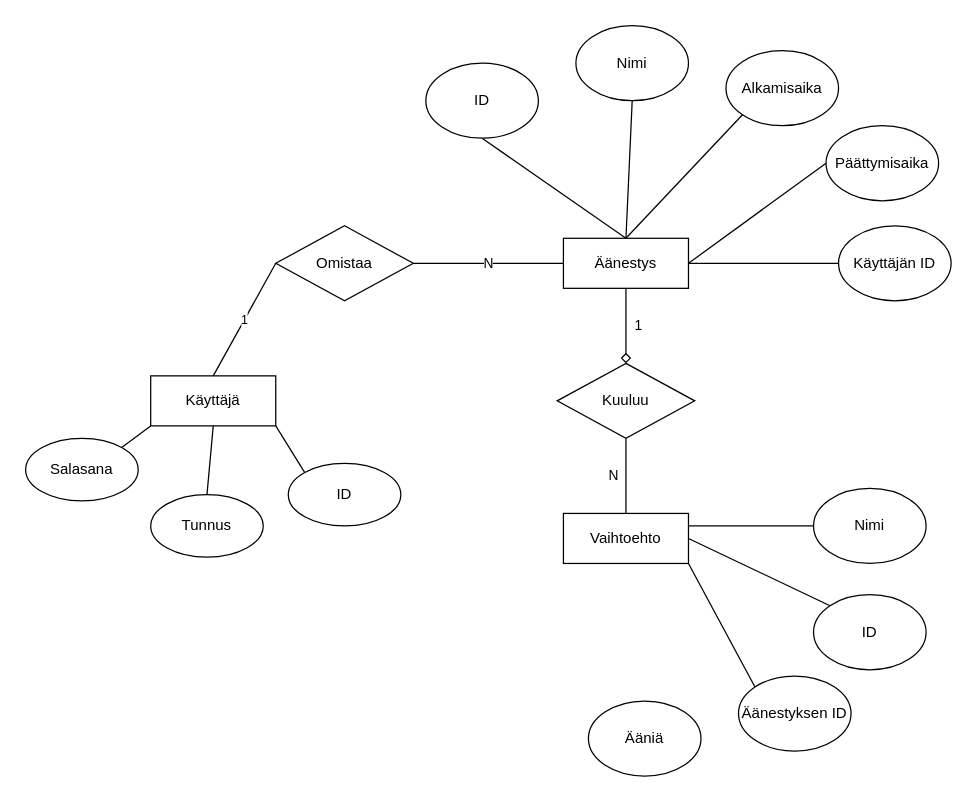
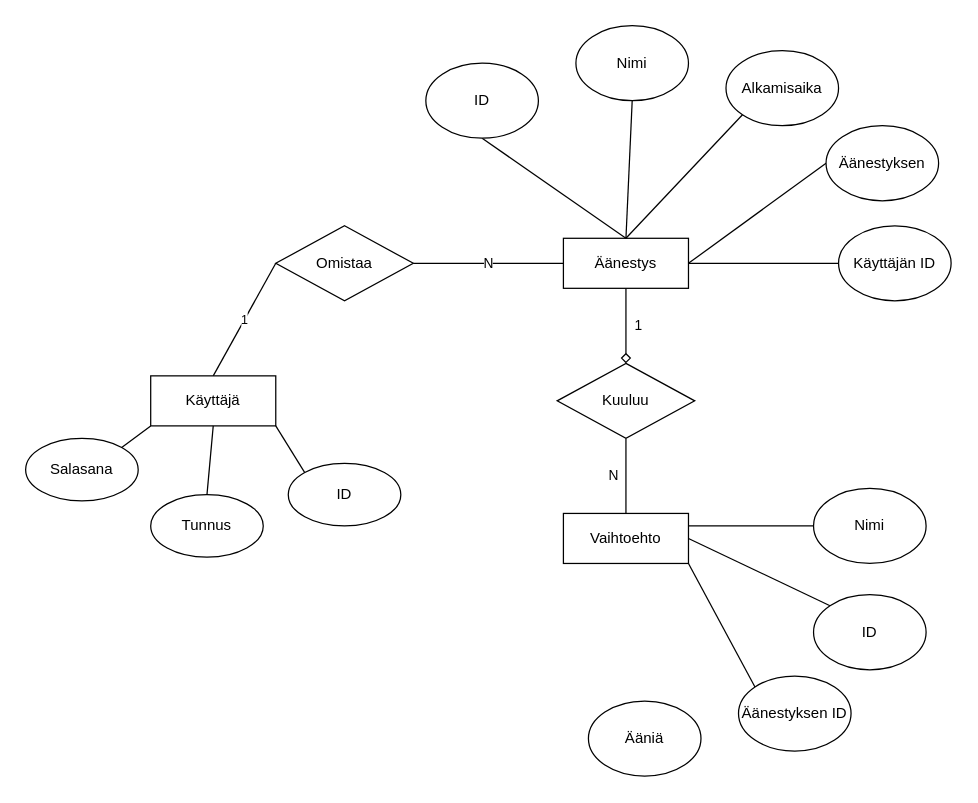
node "Päättymisaika": label "Päättymisaika" -> "Äänestyksen"
